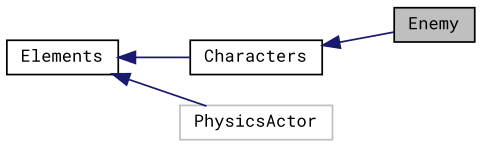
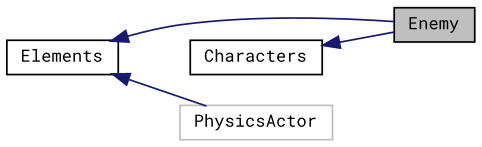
edge "Characters" -> "Elements": now "Enemy" -> "Elements"
